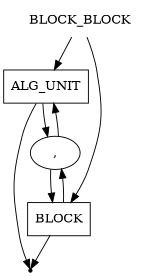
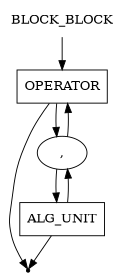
edge "BLOCK_BLOCK" -> "ALG_UNIT": removed
node "BLOCK": label "BLOCK" -> "OPERATOR"
